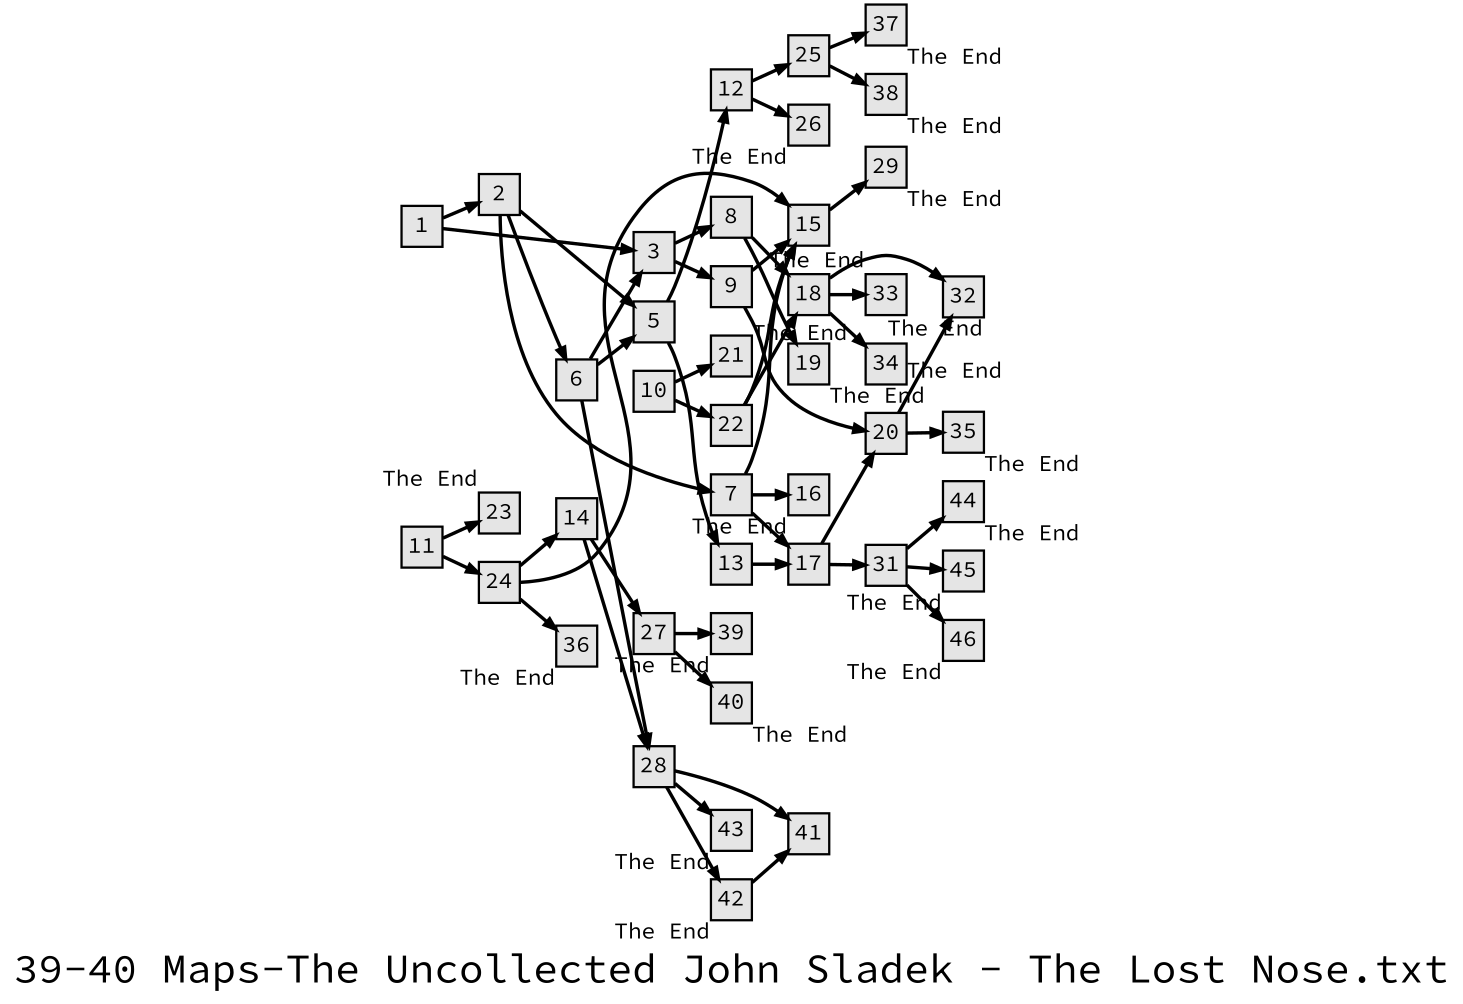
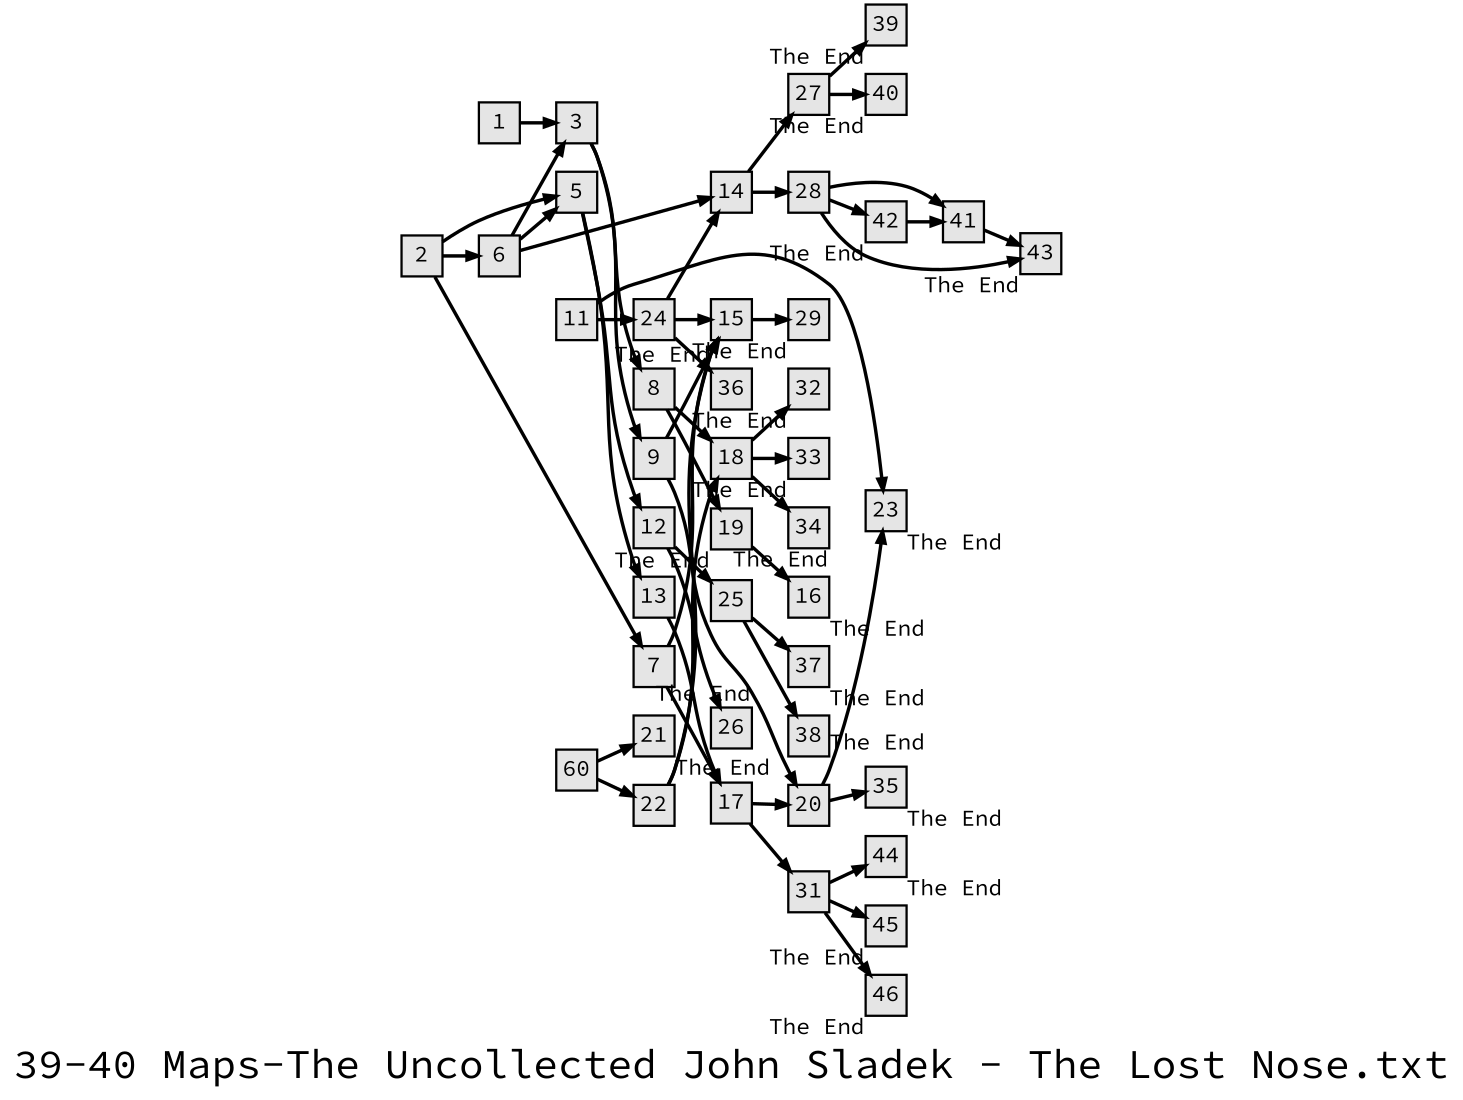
edge "1" -> "2": removed
edge "41" -> "43 The End": added
edge "20" -> "32 The End": now "20" -> "23 The End"
node "10": label "10" -> "60"
edge "7" -> "16 The End": now "19 The End" -> "16 The End"
edge "6" -> "28": now "6" -> "14"
